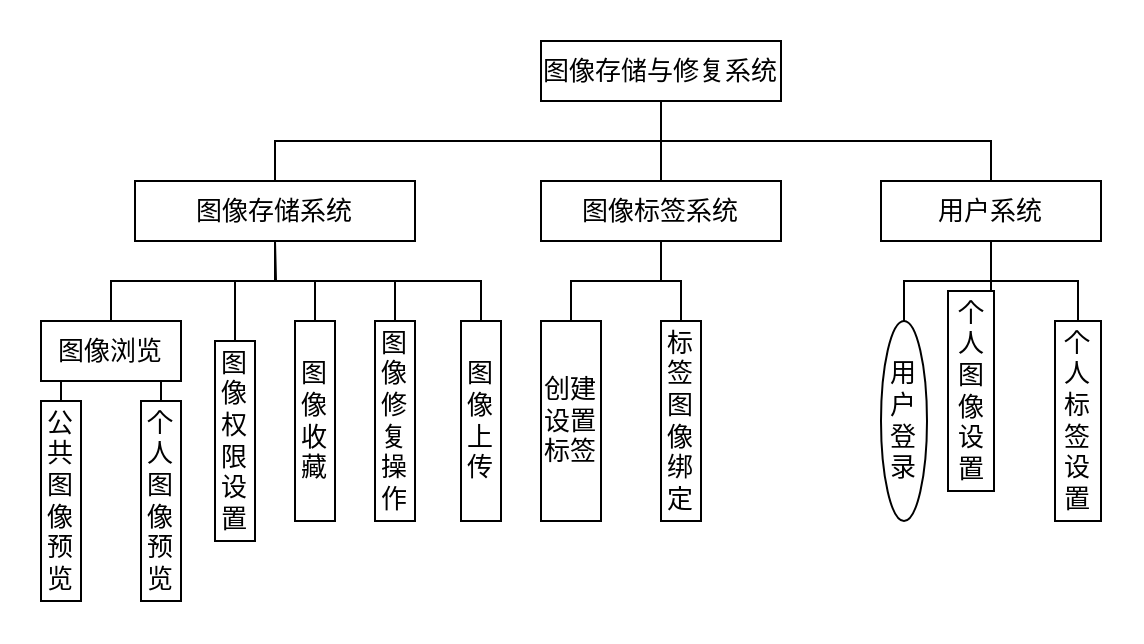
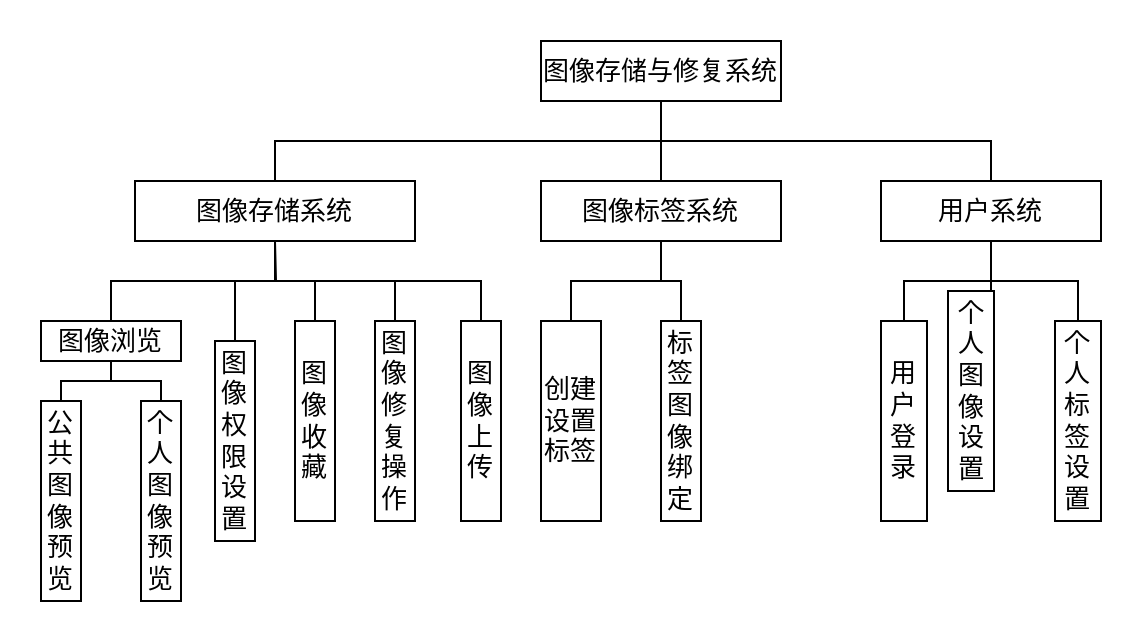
node "图像浏览": size 140x60 -> 140x40
node "用户登录": shape ellipse -> rectangle
